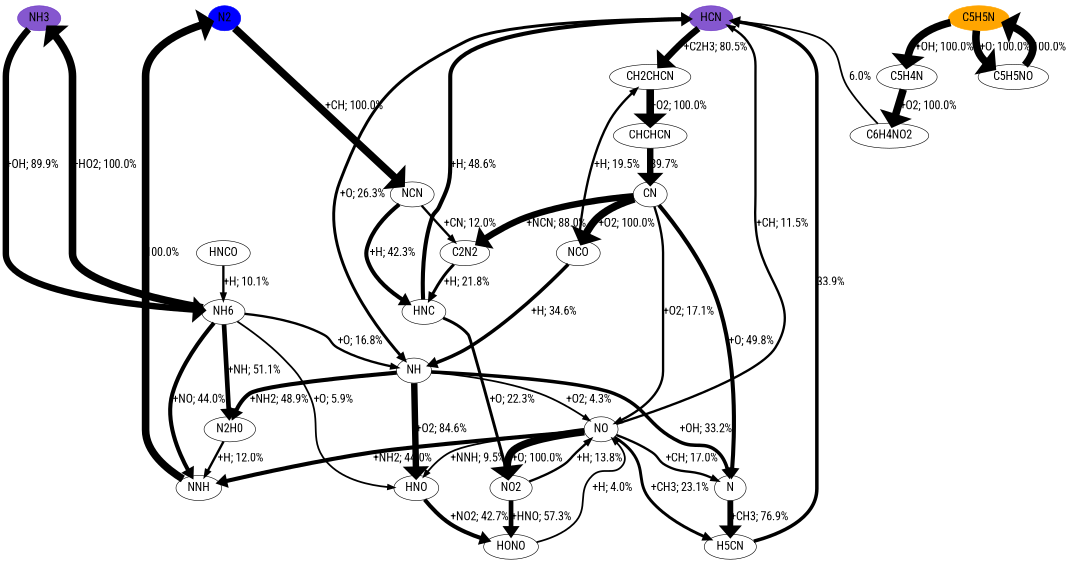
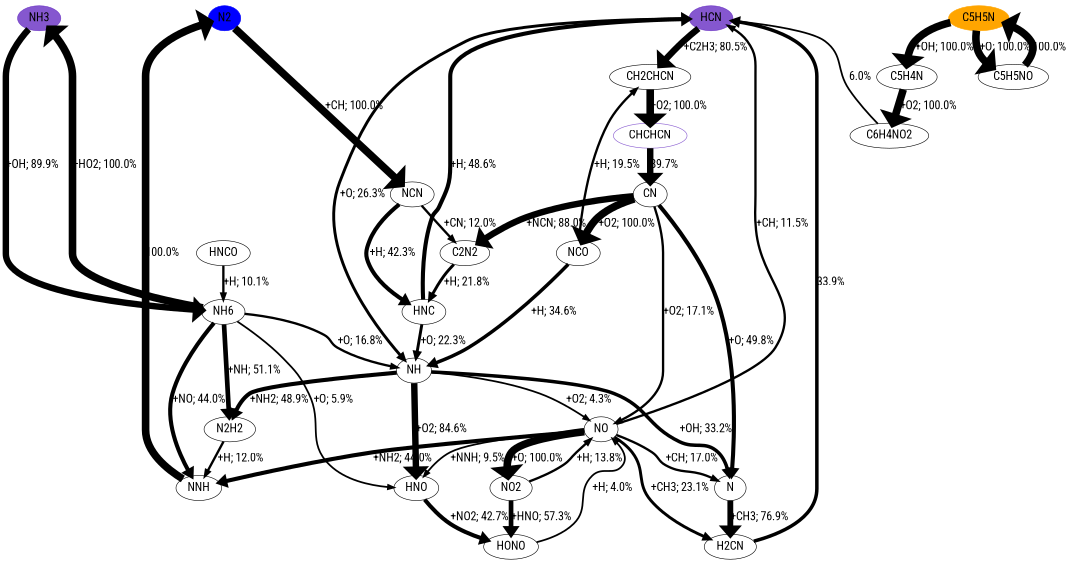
node "CHCHCN": color black -> #500dbab1
edge "HNC" -> "NO2": now "HNC" -> "NH"
node "N2H0": label "N2H0" -> "N2H2"
node "H5CN": label "H5CN" -> "H2CN"
